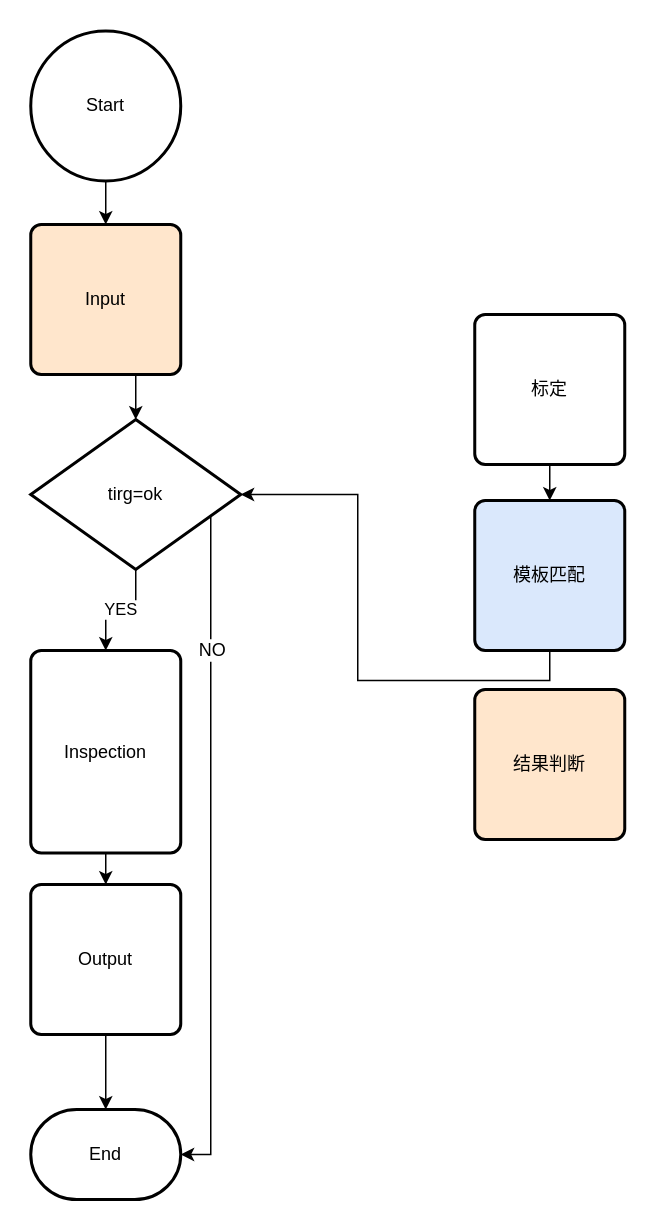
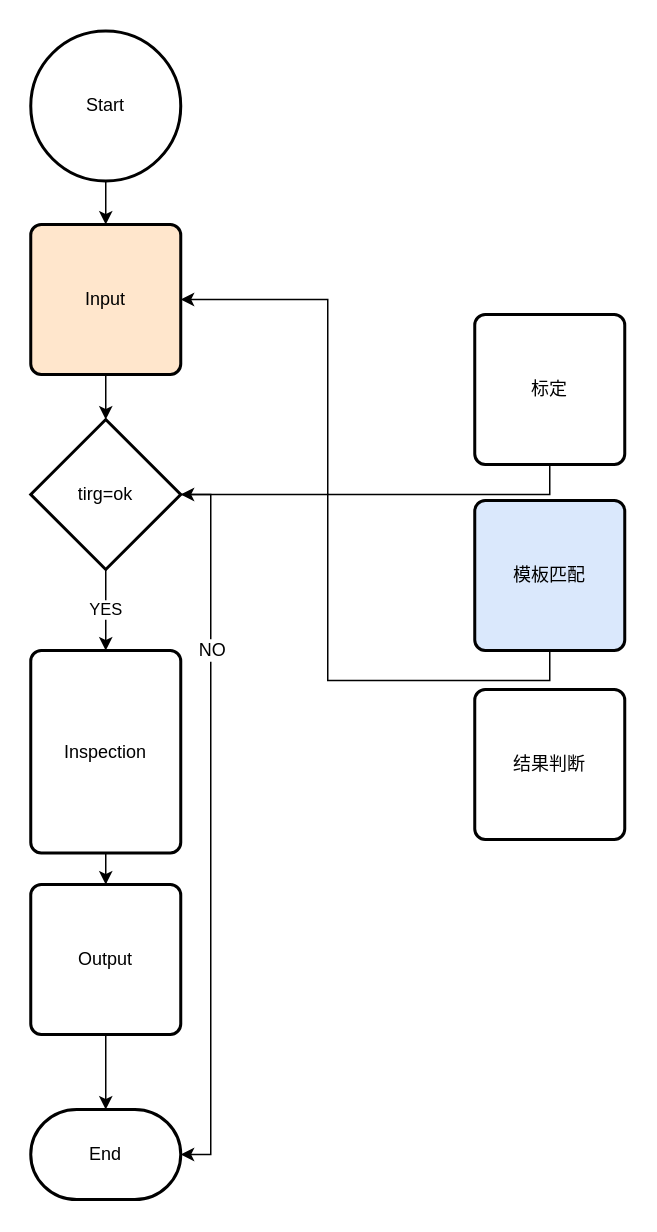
edge "标定" -> "模板匹配": now "标定" -> "Input"
node "tirg=ok": size 210x150 -> 150x150
node "结果判断": fillcolor #ffe6cc -> #ffffff
